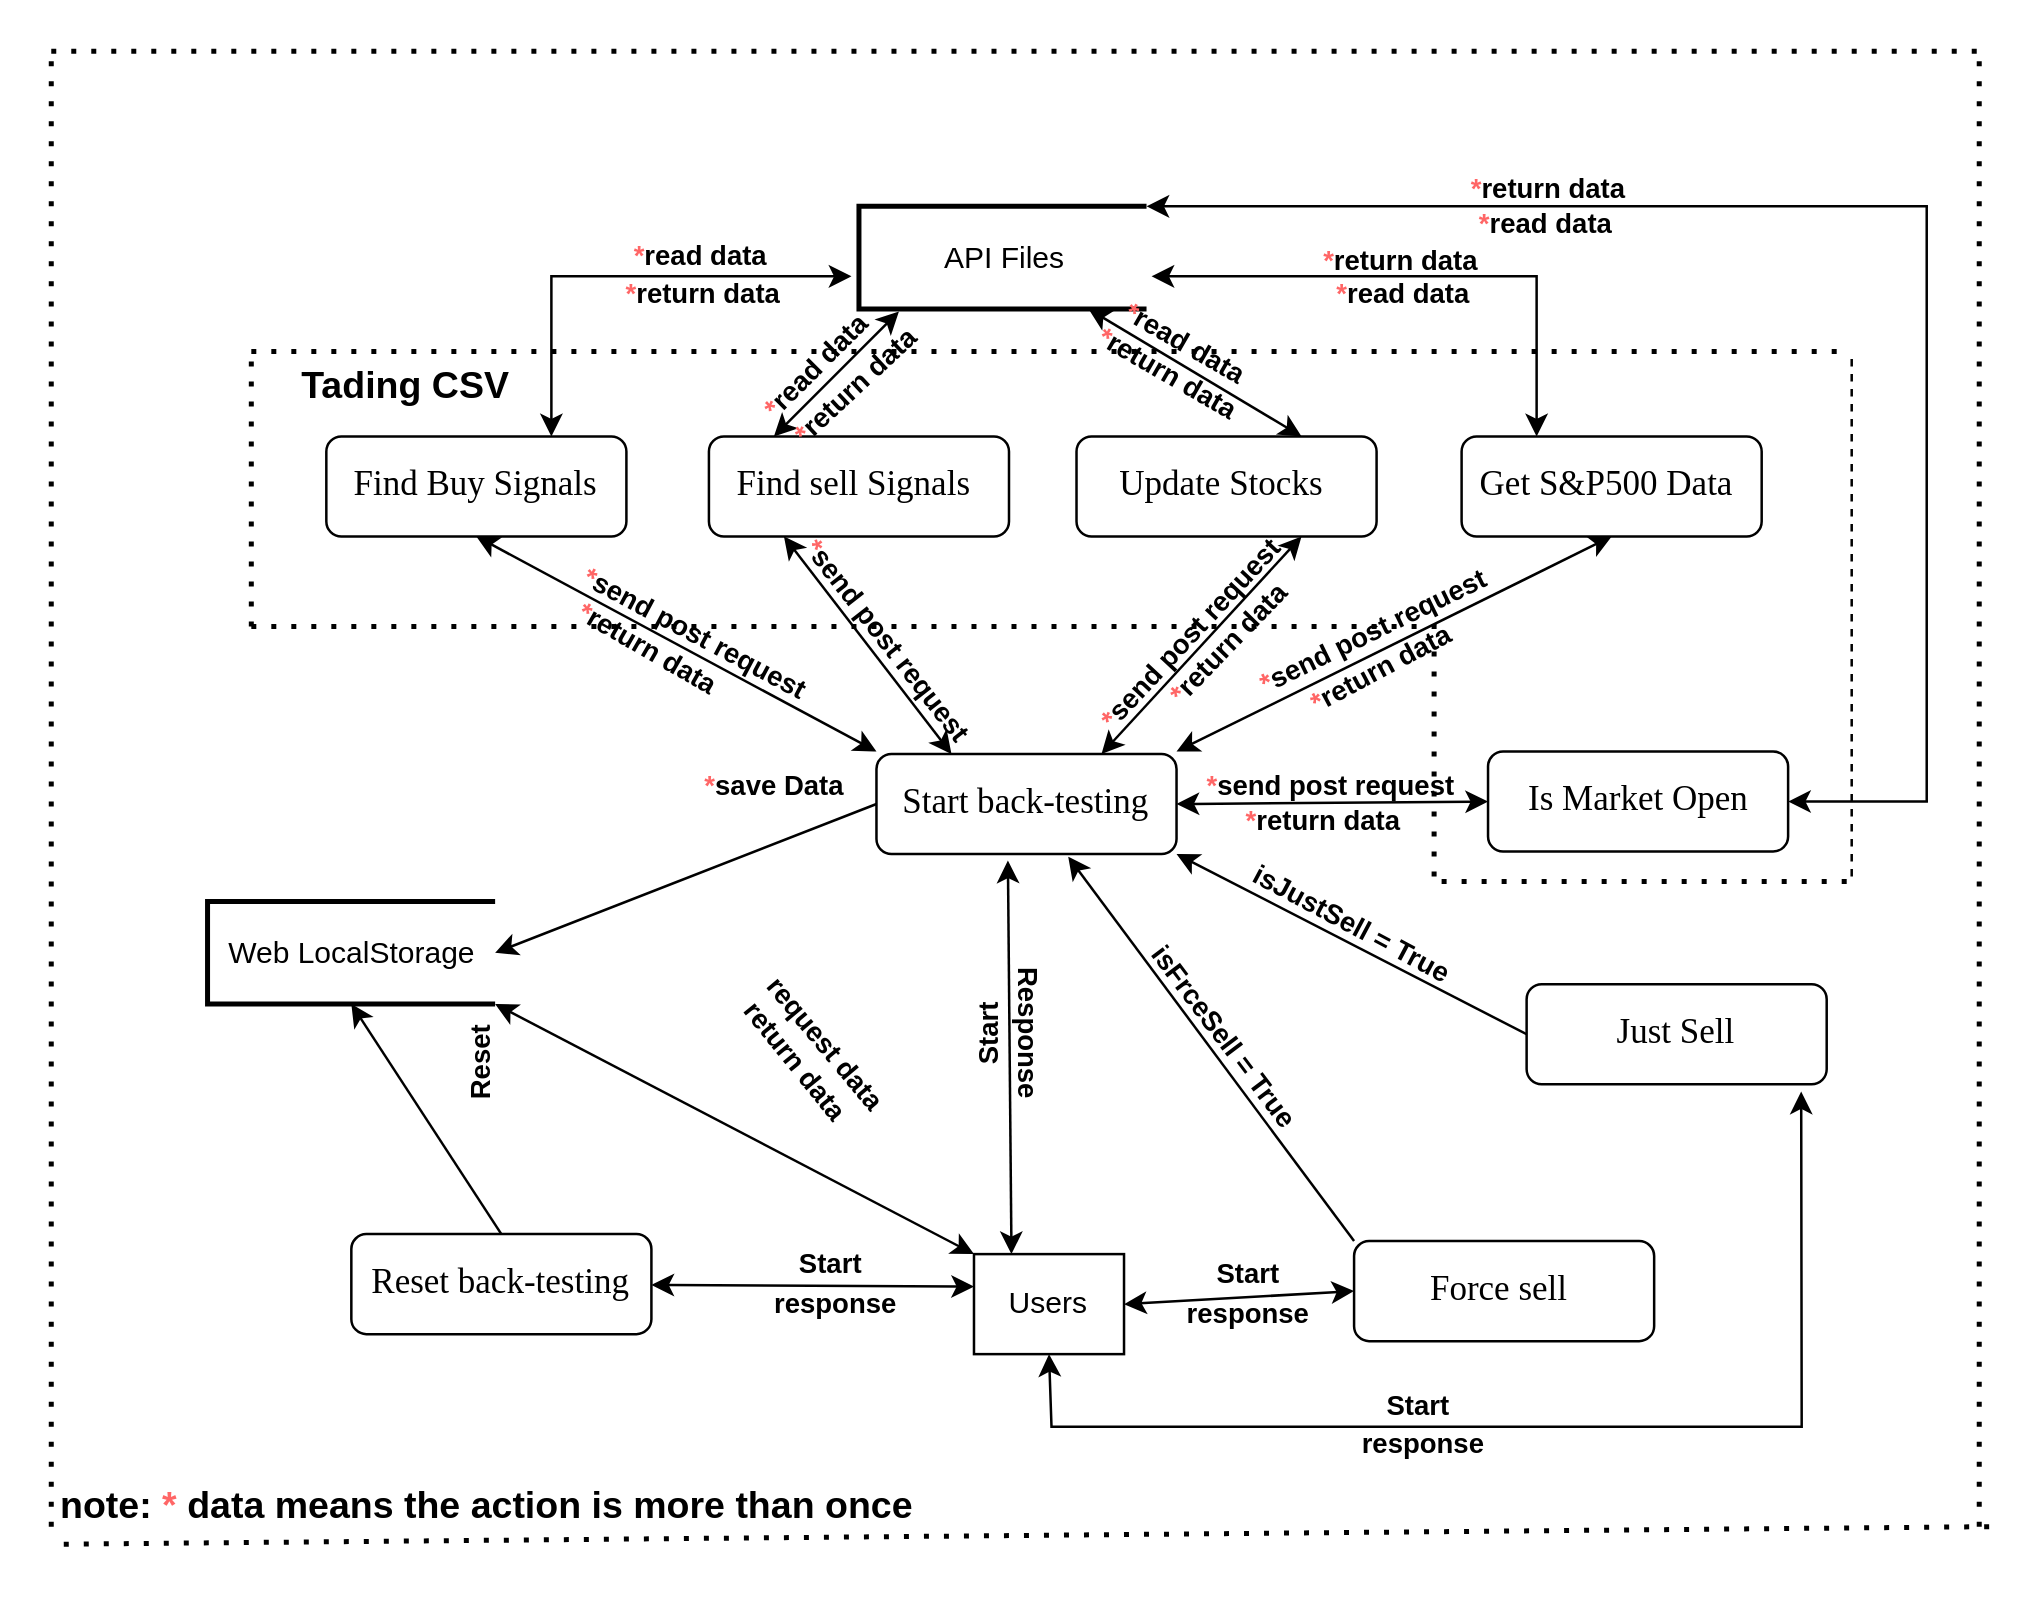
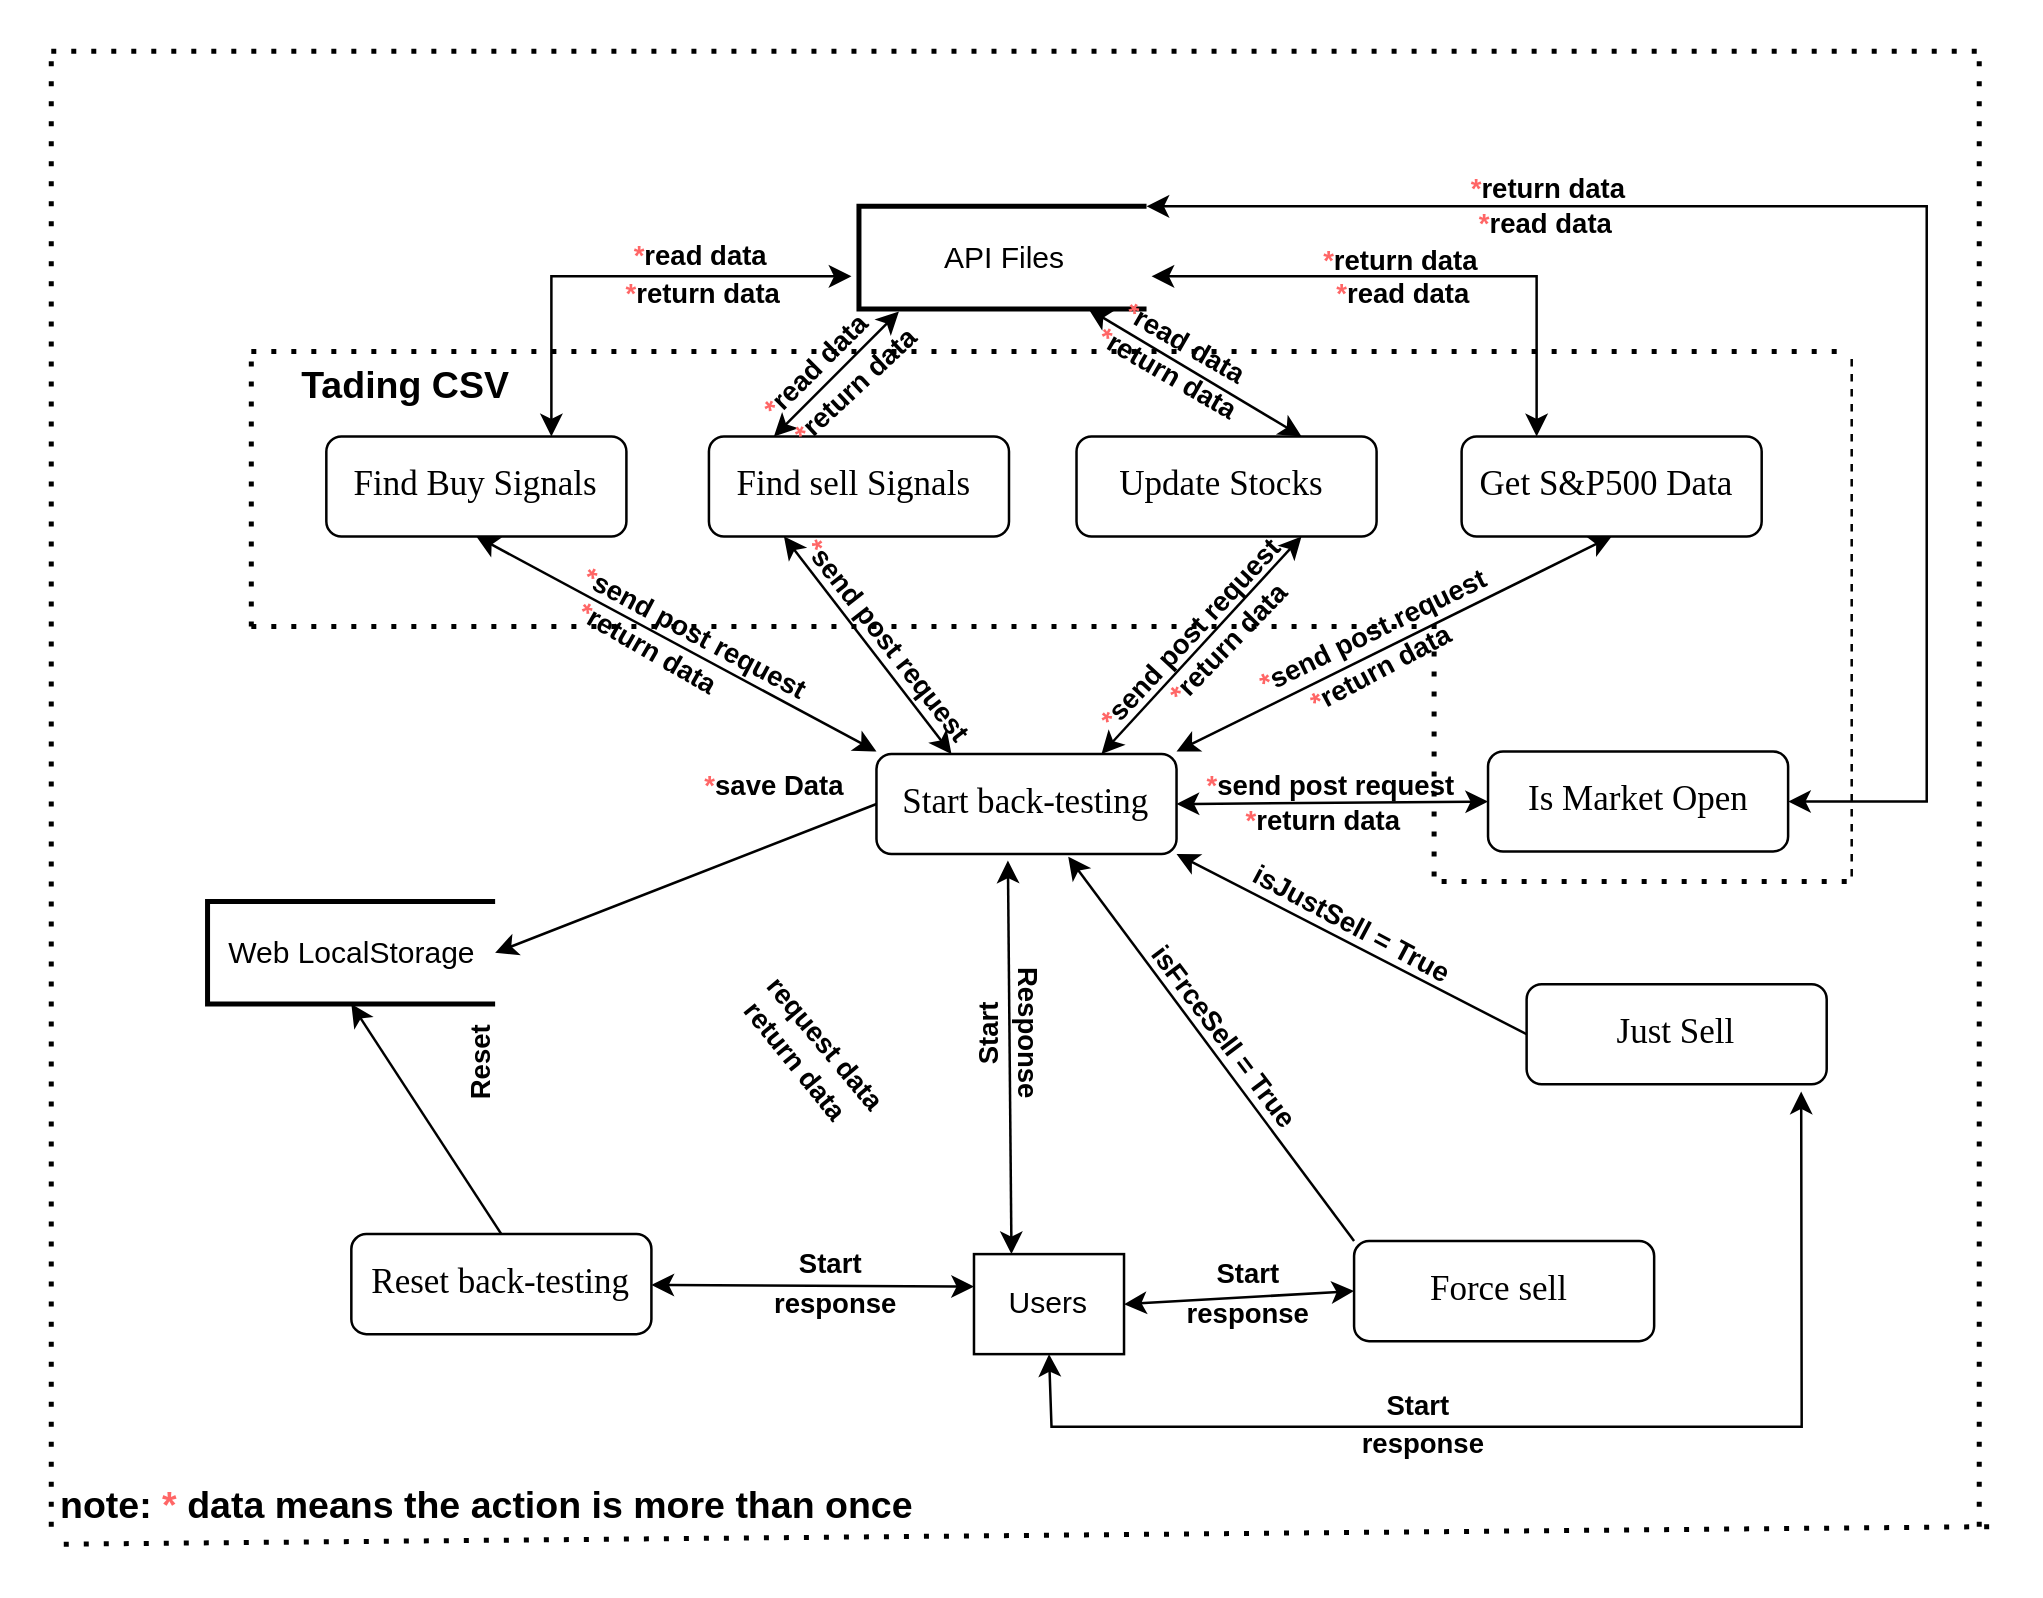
edge "Web LocalStorage" -- "Users": removed
